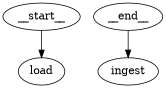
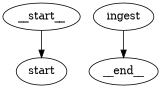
edge "__end__" -> "ingest": reversed
node "load": label "load" -> "start"
